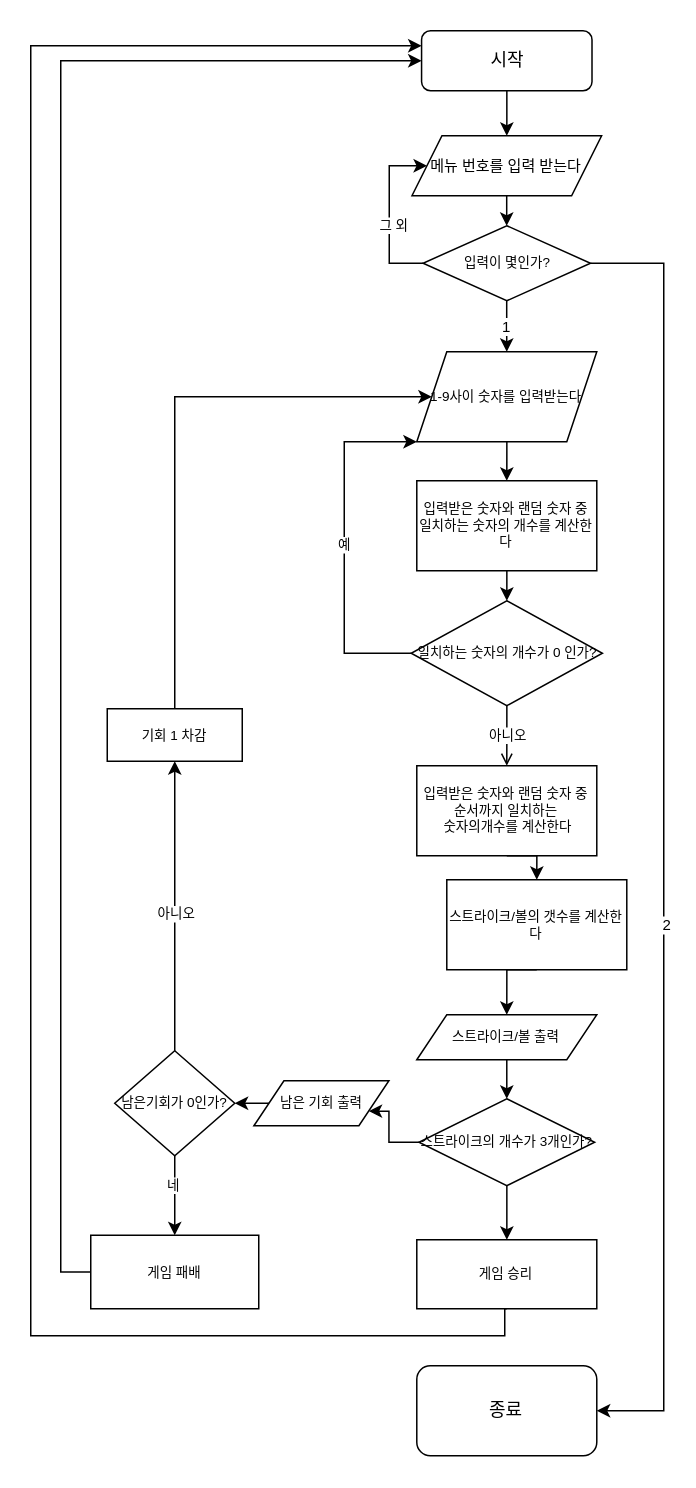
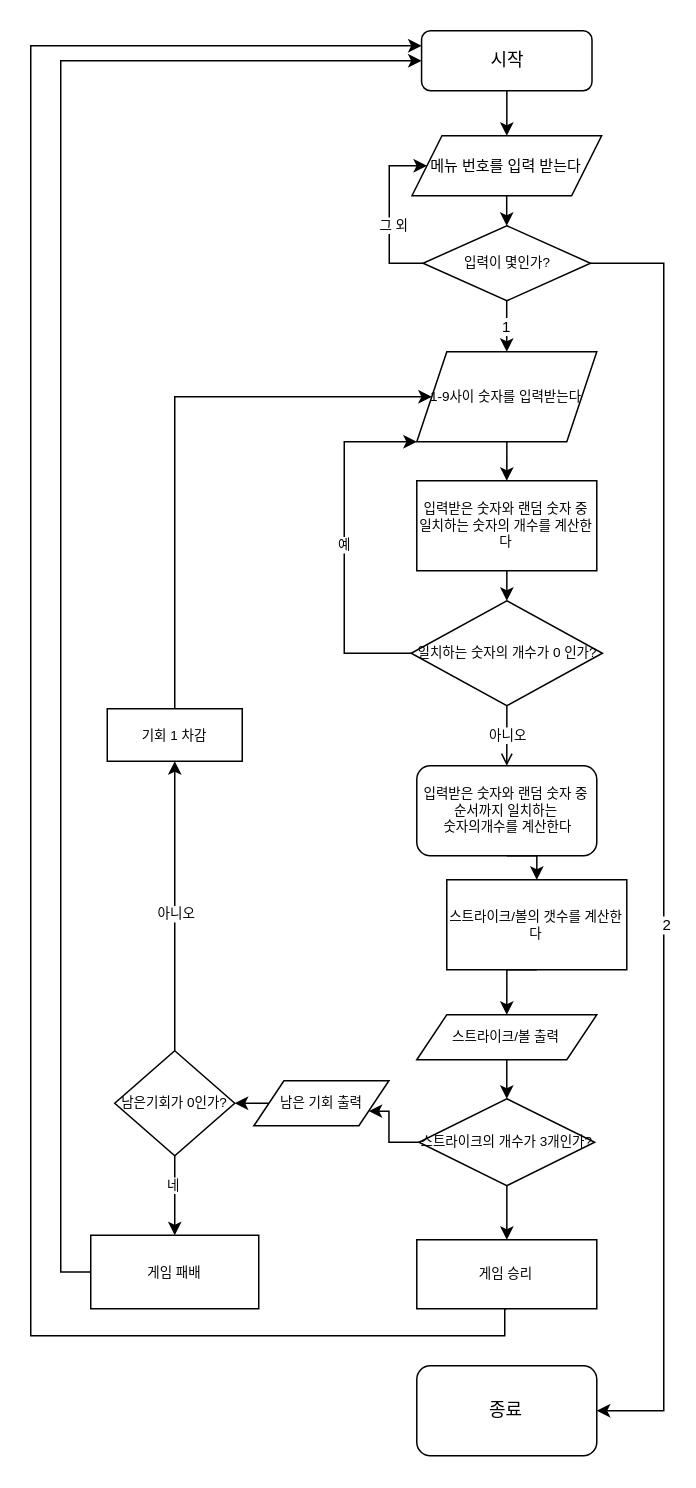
node "입력받은 숫자와 랜덤 숫자 중순서까지 일치하는 숫자의개수를 계산한다": shape rectangle -> rounded rectangle
